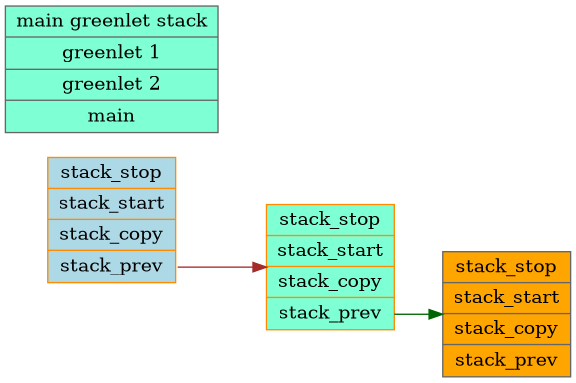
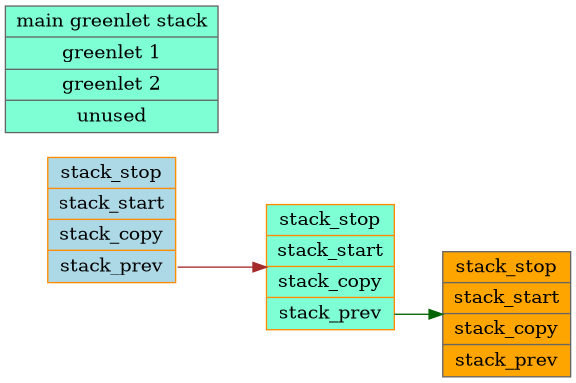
node "main greenlet stack": text "main" -> "unused"
